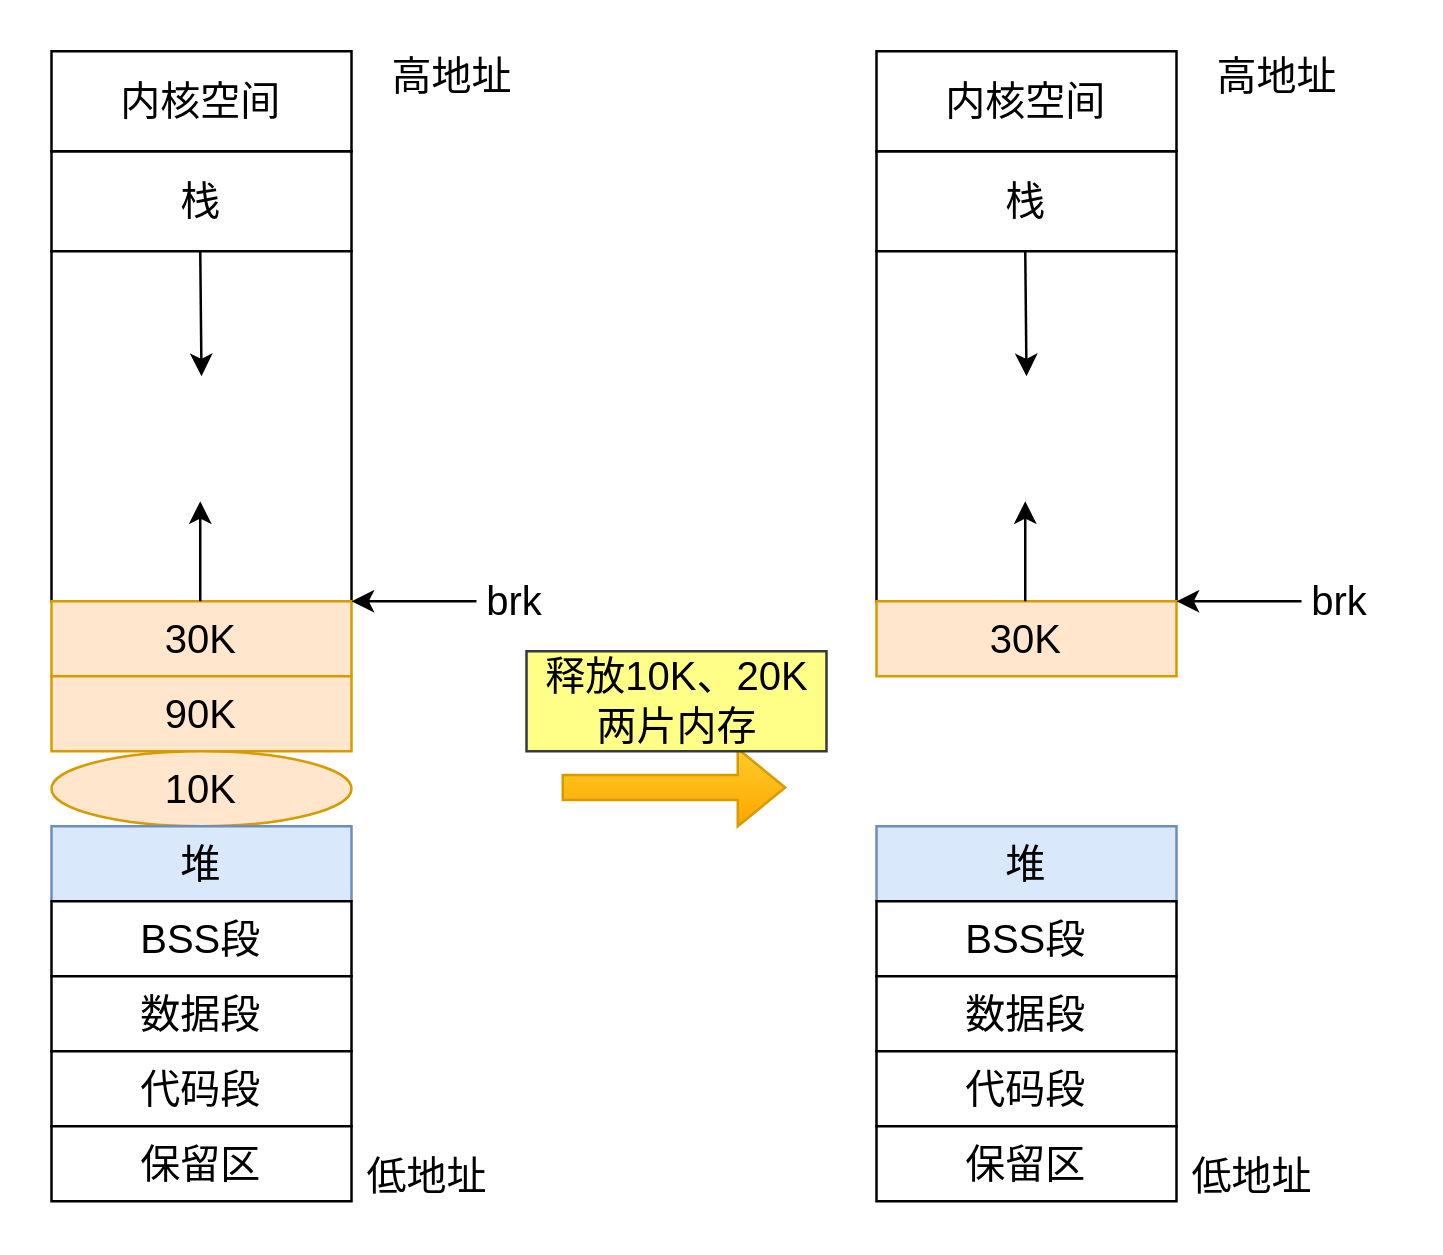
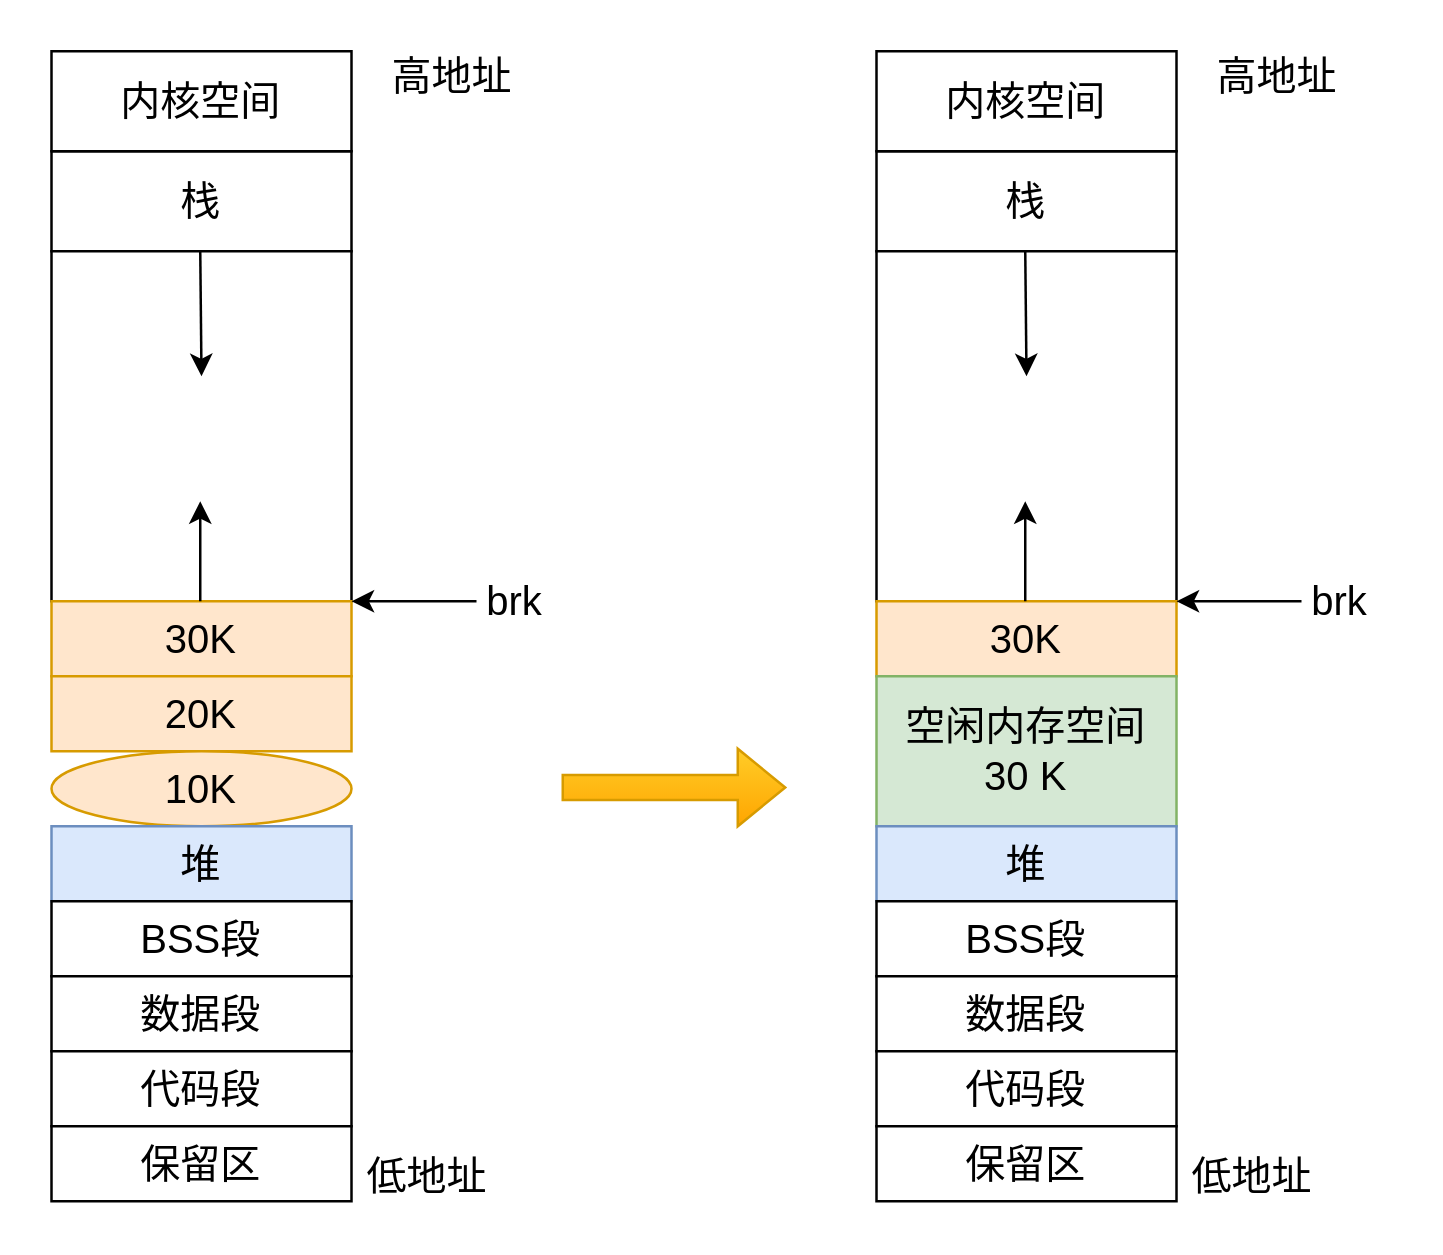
node "释放10K、20K 两片内存": removed
node "90K": label "90K" -> "20K"
node "空闲内存空间 30 K": added
